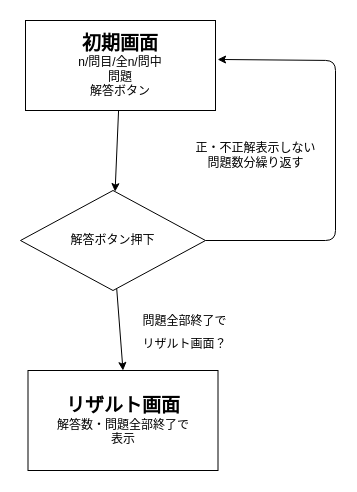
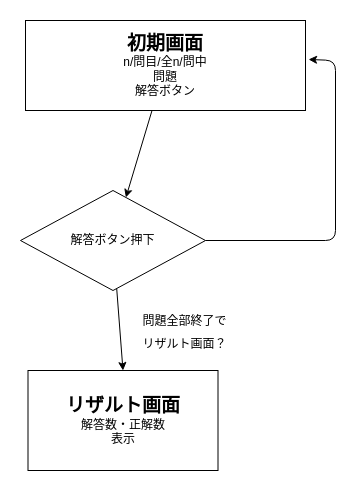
node "初期画面 n/問目/全n/問中 問題 解答ボタン": size 190x90 -> 280x90
node "正・不正解表示しない 問題数分繰り返す": removed
node "リザルト画面 解答数・問題全部終了で 表示": label "リザルト画面 解答数・問題全部終了で 表示" -> "リザルト画面 解答数・正解数 表示"
